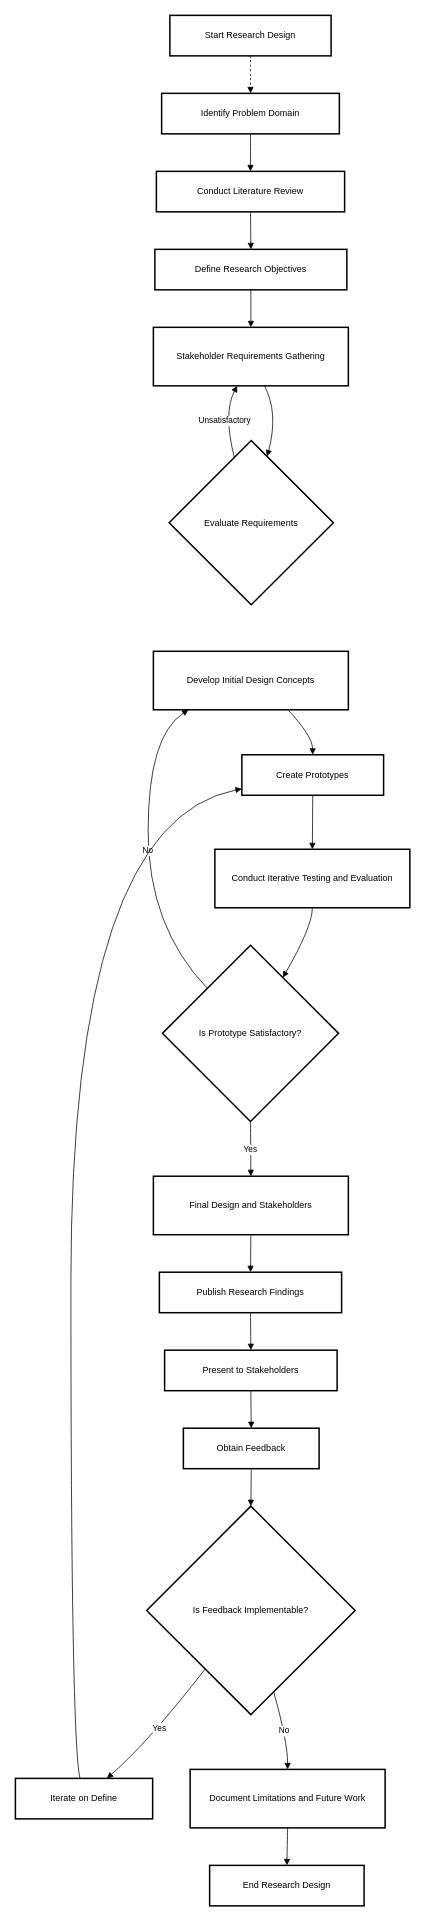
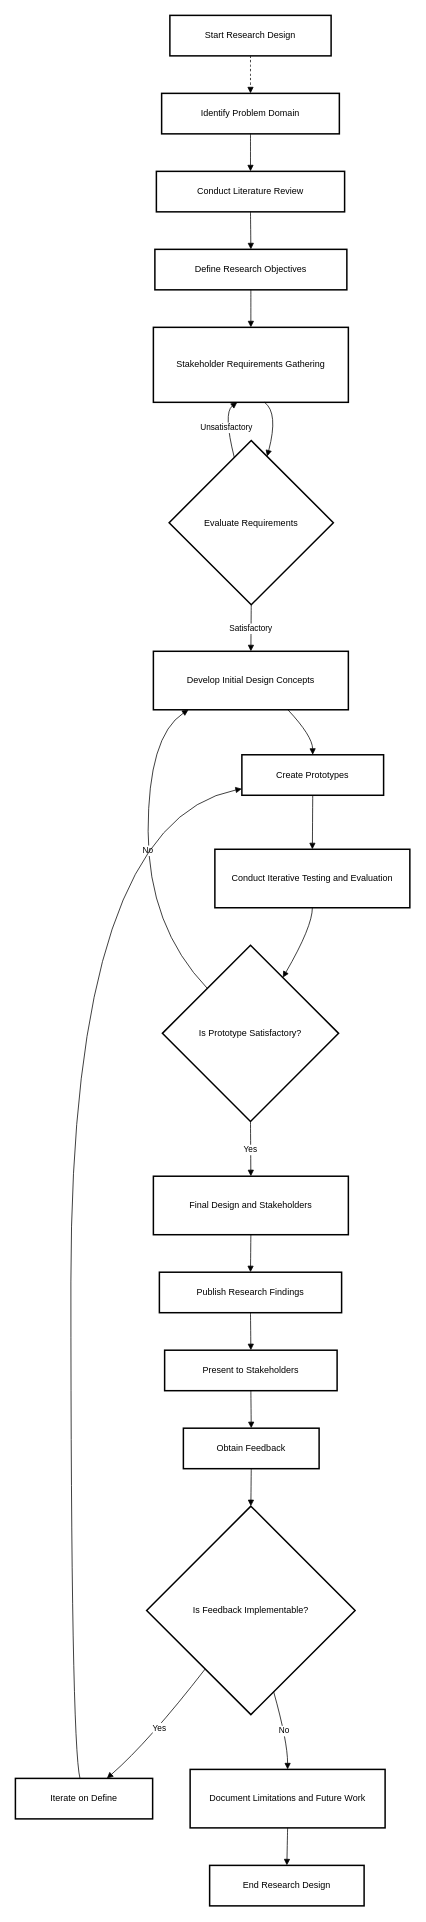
node "Stakeholder Requirements Gathering": size 195x59 -> 195x75
edge "Evaluate Requirements" -> "Develop Initial Design Concepts": added, label "Satisfactory"
